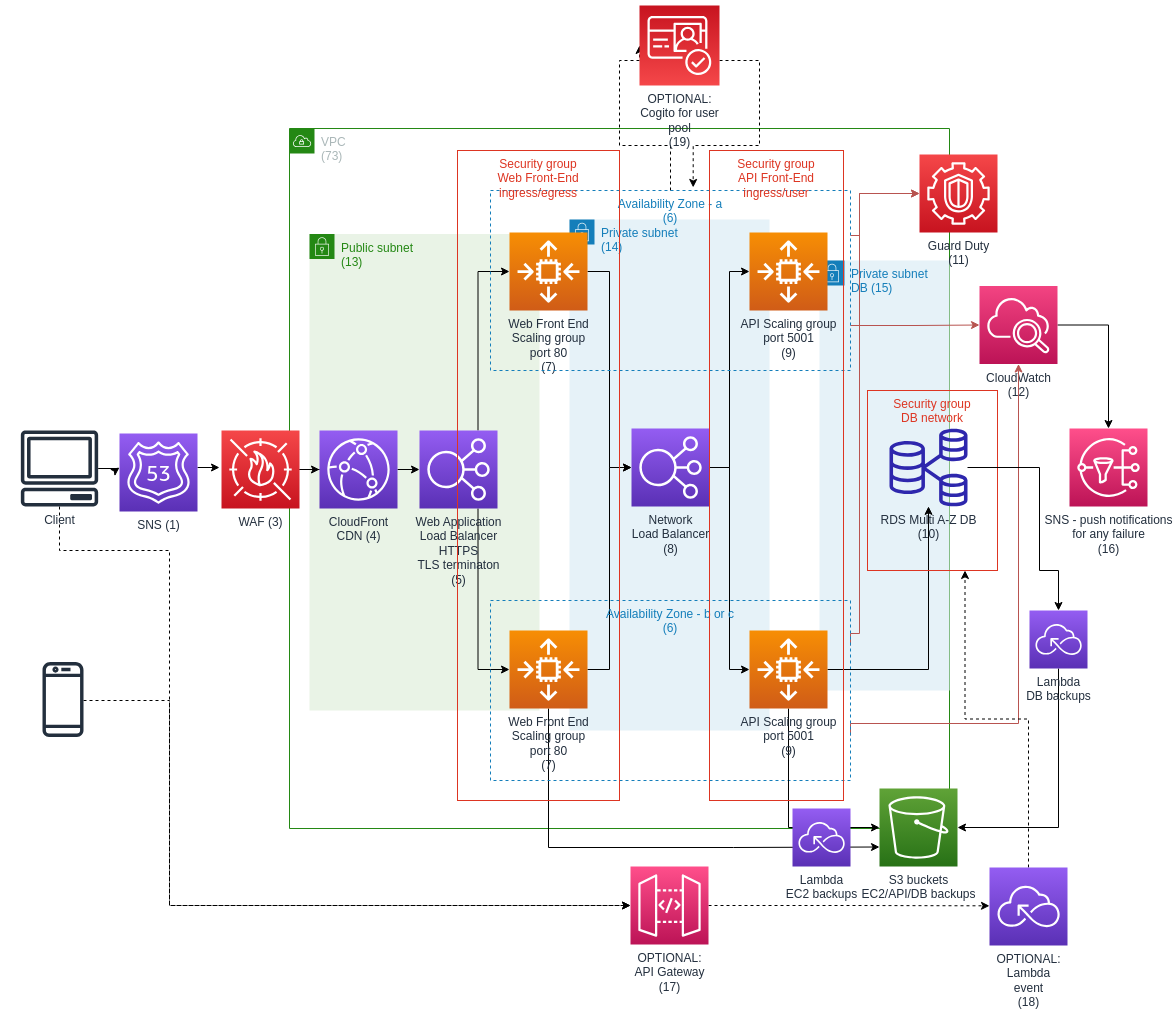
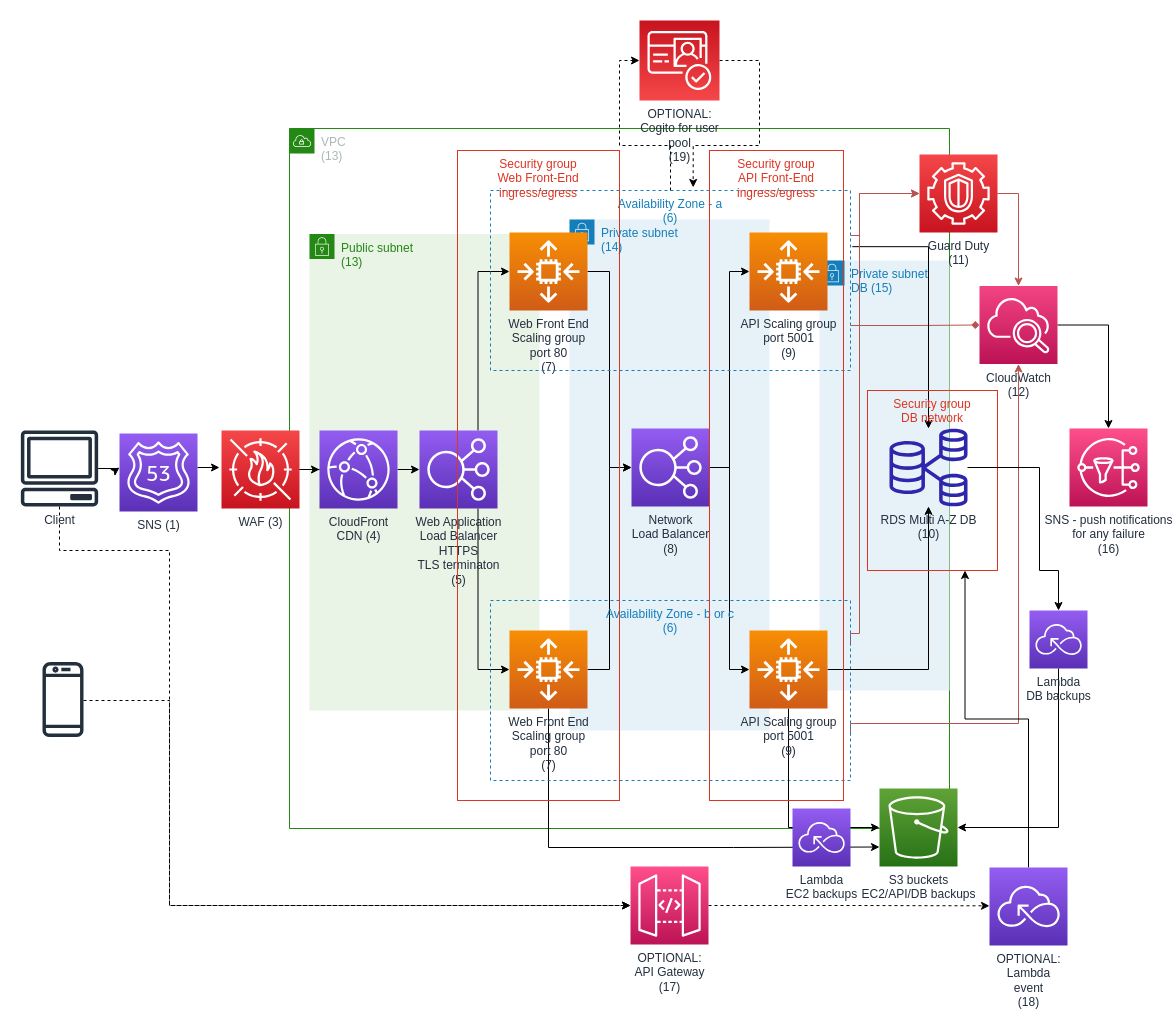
node "OPTIONAL: Cogito for user pool (19)": moved (680, 46) -> (680, 61)
node "VPC (73)": label "VPC (73)" -> "VPC (13)"
node "Security group API Front-End ingress/user": label "Security group API Front-End ingress/user" -> "Security group API Front-End ingress/egress"
edge "Guard Duty (11)" -> "CloudWatch (12)": added
edge "Availability Zone - a (6)" -> "RDS Multi A-Z DB (10)": added
edge "Availability Zone - a (6)" -> "CloudWatch (12)": arrowhead classic -> diamond
edge "OPTIONAL: Lambda event (18)" -> "Security group DB network": style dashed -> solid
